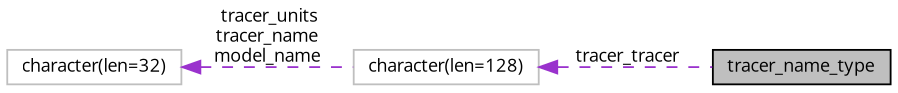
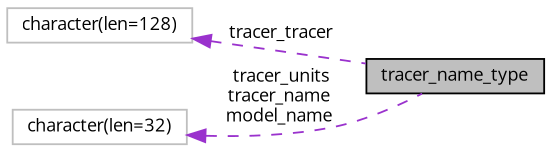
edge "character(len=128)" -> "character(len=32)": now "tracer_name_type" -> "character(len=32)"
